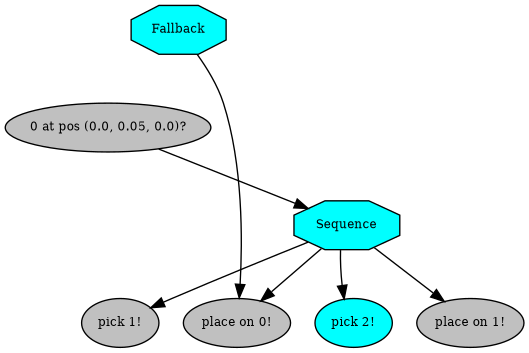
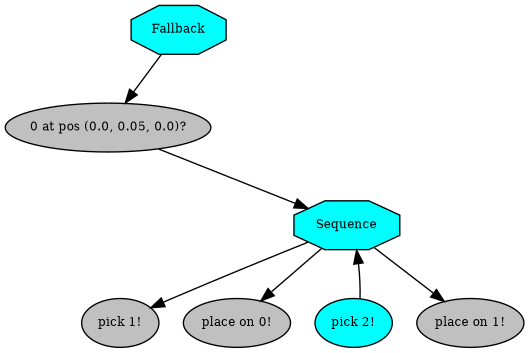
edge "Fallback" -> "place on 0!": now "Fallback" -> "0 at pos (0.0, 0.05, 0.0)?"
edge "Sequence" -> "pick 2!": reversed
